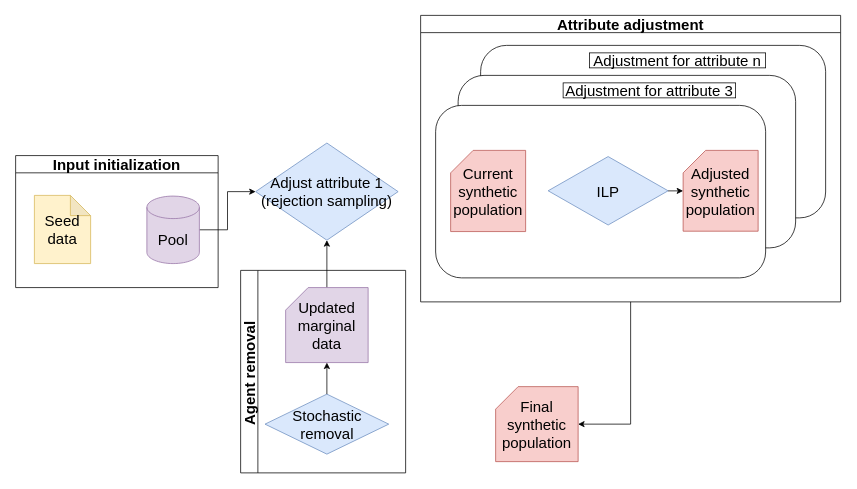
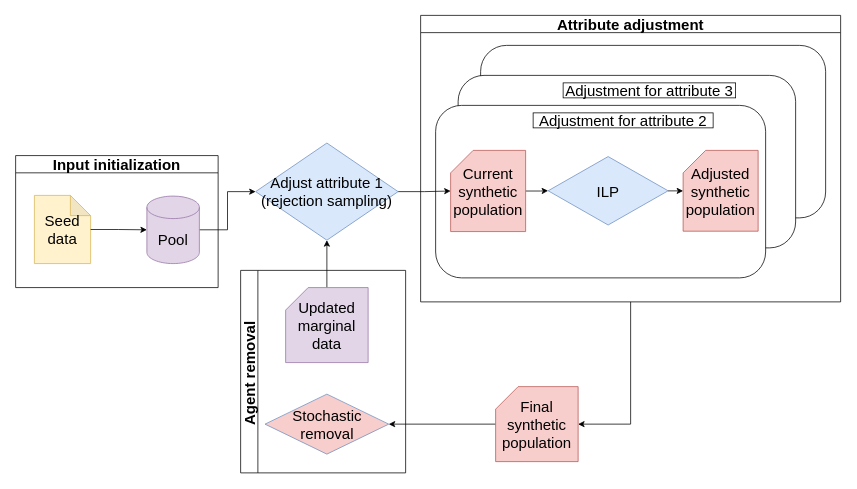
node "Adjustment for attribute n": removed
node "Adjustment for attribute 2": added
edge "Current synthetic population" -> "ILP": added
edge "Adjust attribute 1 (rejection sampling)" -> "Current synthetic population": added
edge "Seed data" -> "Pool": added
edge "Stochastic removal" -> "Updated marginal data": removed
node "Stochastic removal": fillcolor #dae8fc -> #f8cecc
edge "Final synthetic population" -> "Stochastic removal": added
